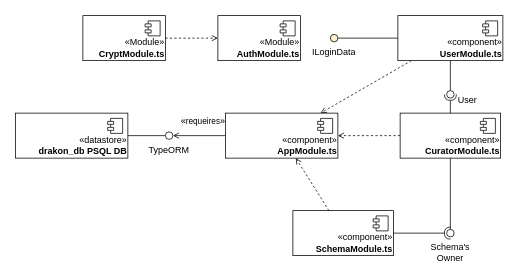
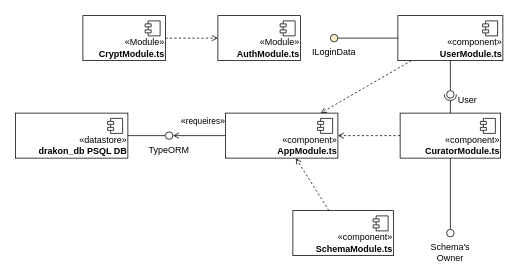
edge "«component» SchemaModule.ts" -> "Schema's Owner": removed
